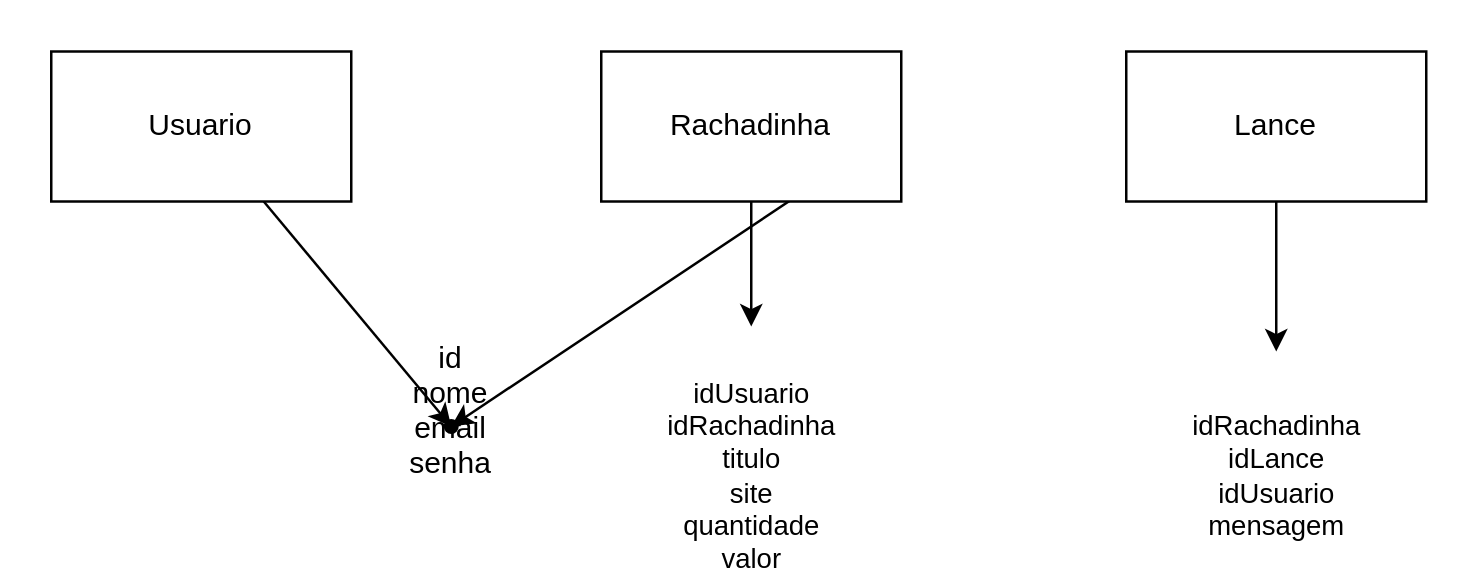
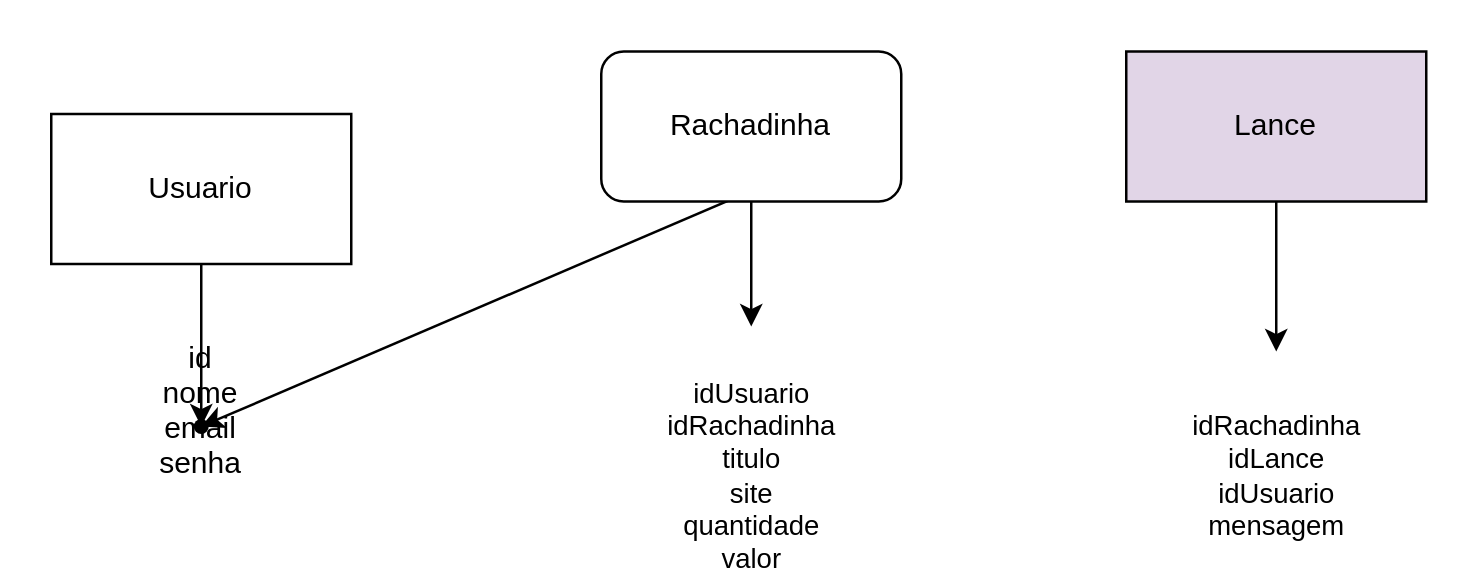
node "Usuario": moved (201, 126) -> (201, 189)
node "Rachadinha": shape rectangle -> rounded rectangle
node "Lance": fillcolor #ffffff -> #e1d5e7
node "id nome email senha": moved (451, 426) -> (201, 426)
